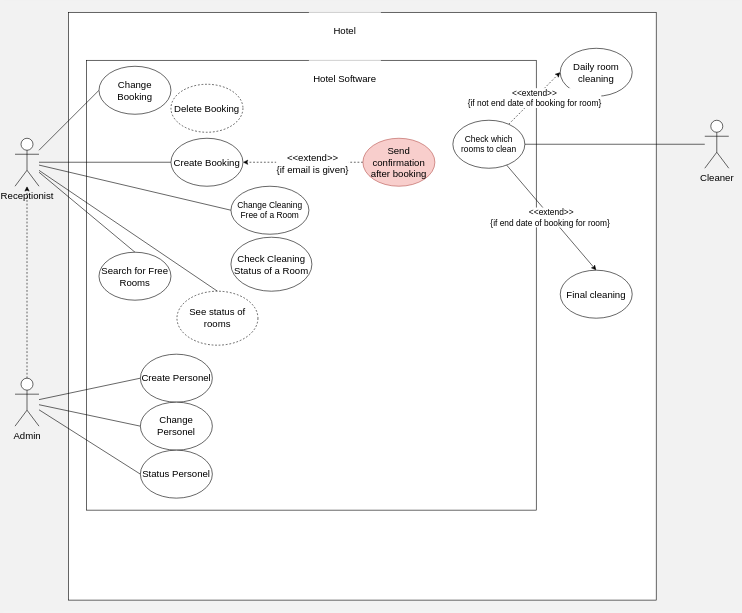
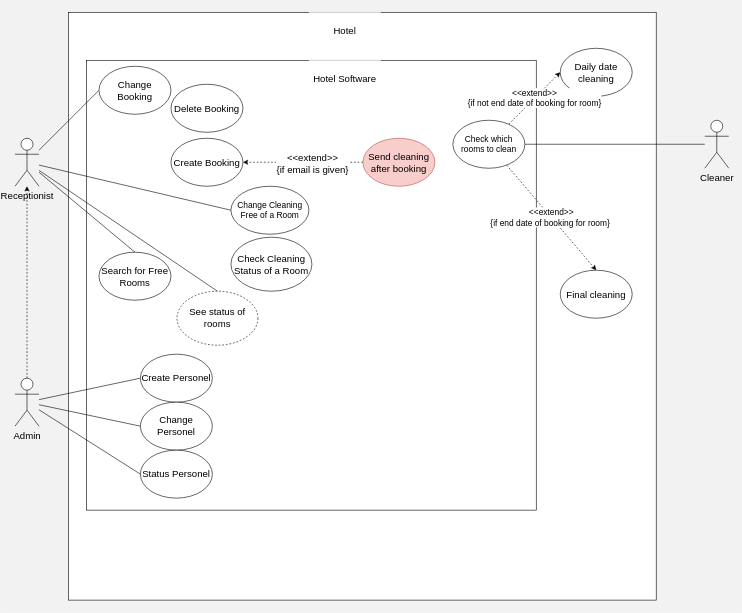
node "Daily room cleaning": label "Daily room cleaning" -> "Daily date cleaning"
node "Delete Booking": style dashed -> solid
edge "Receptionist" -- "Create Booking": removed
node "Send confirmation after booking": label "Send confirmation after booking" -> "Send cleaning after booking"
edge "Check which rooms to clean" -> "Final cleaning": style solid -> dashed
